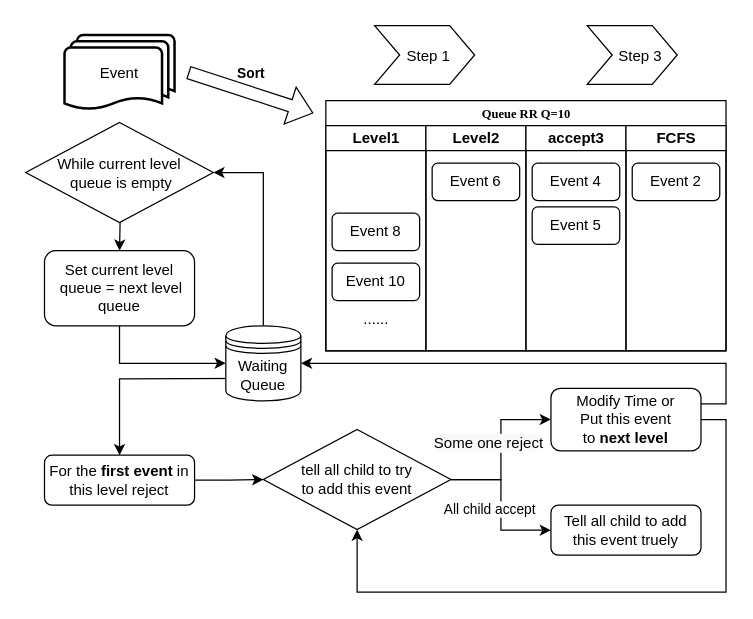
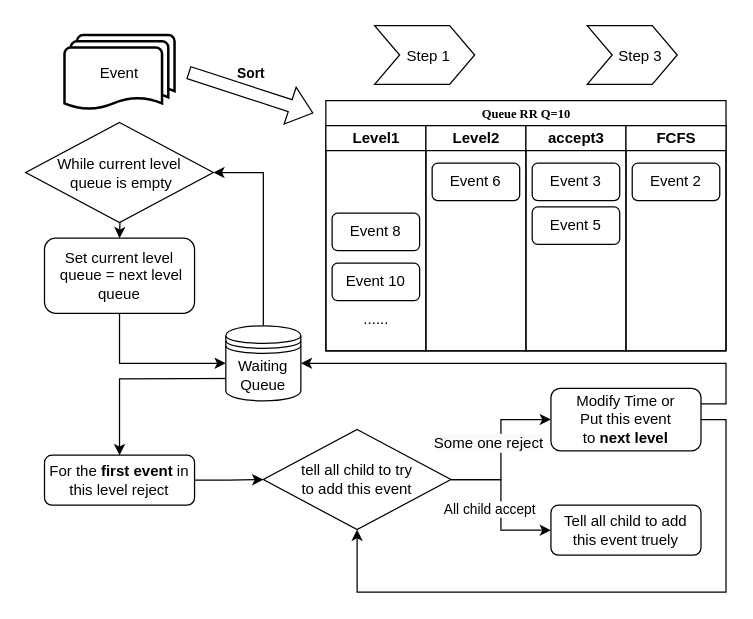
node "Event 4": label "Event 4" -> "Event 3"
node "Set current level queue = next level queue": moved (119, 288) -> (119, 276)
